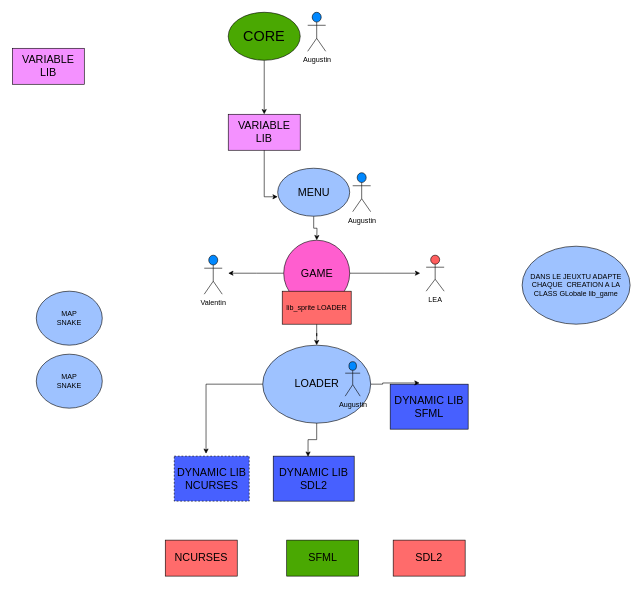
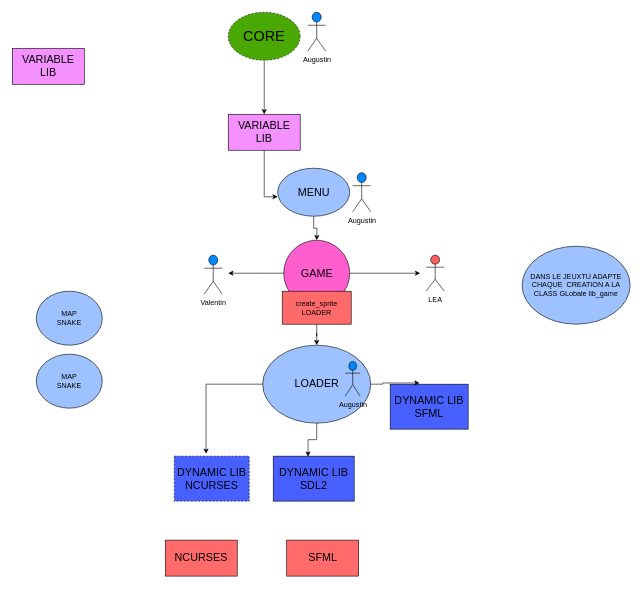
node "CORE": style solid -> dashed
node "lib_sprite LOADER": label "lib_sprite LOADER" -> "create_sprite LOADER"
node "SFML": fillcolor #4aa802 -> #ff6b6b
node "SDL2": removed
